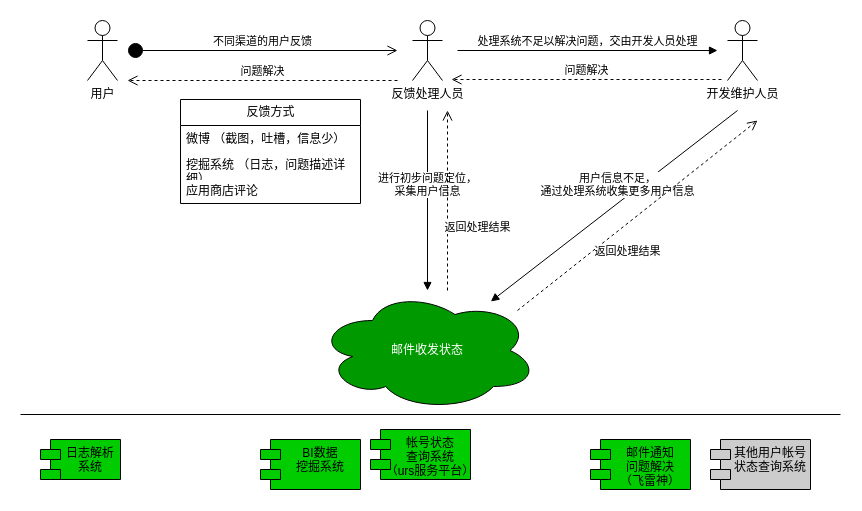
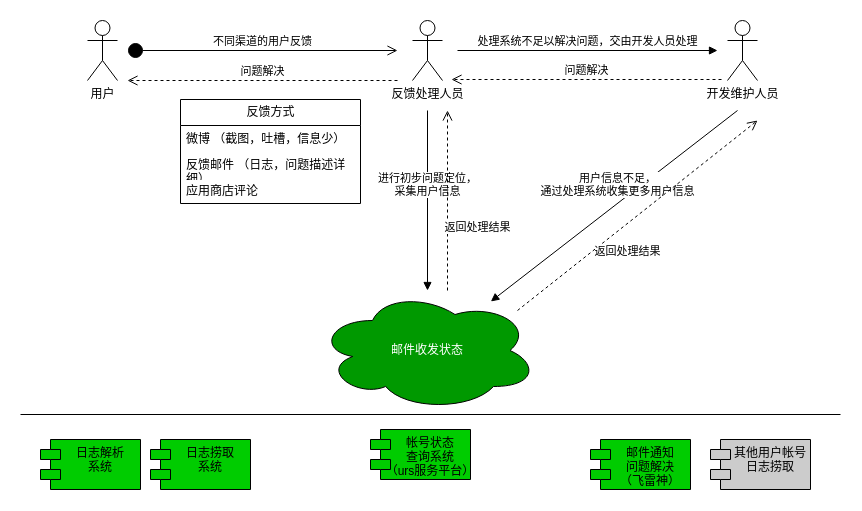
node "挖掘系统 （日志，问题描述详细）": label "挖掘系统 （日志，问题描述详细）" -> "反馈邮件 （日志，问题描述详细）"
node "其他用户帐号 状态查询系统": label "其他用户帐号 状态查询系统" -> "其他用户帐号 日志捞取"
node "日志解析 系统": size 80x40 -> 100x50
node "日志捞取 系统": added
node "BI数据 挖掘系统": removed
